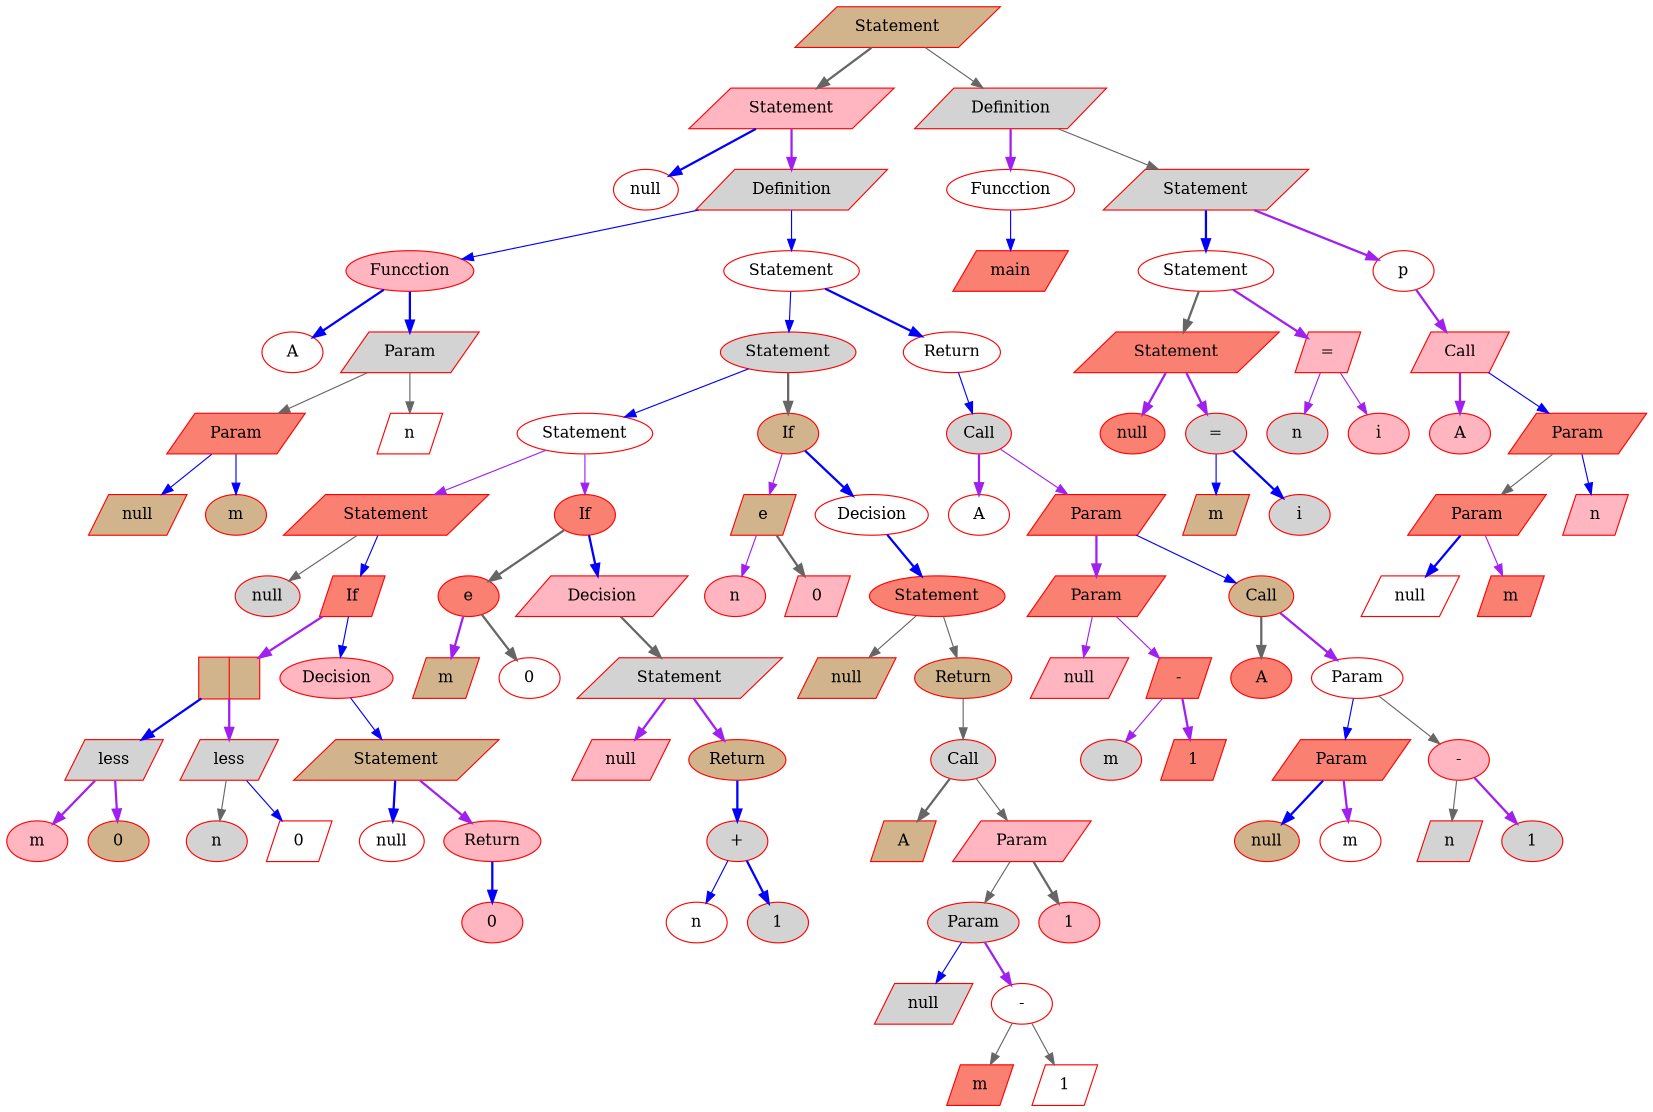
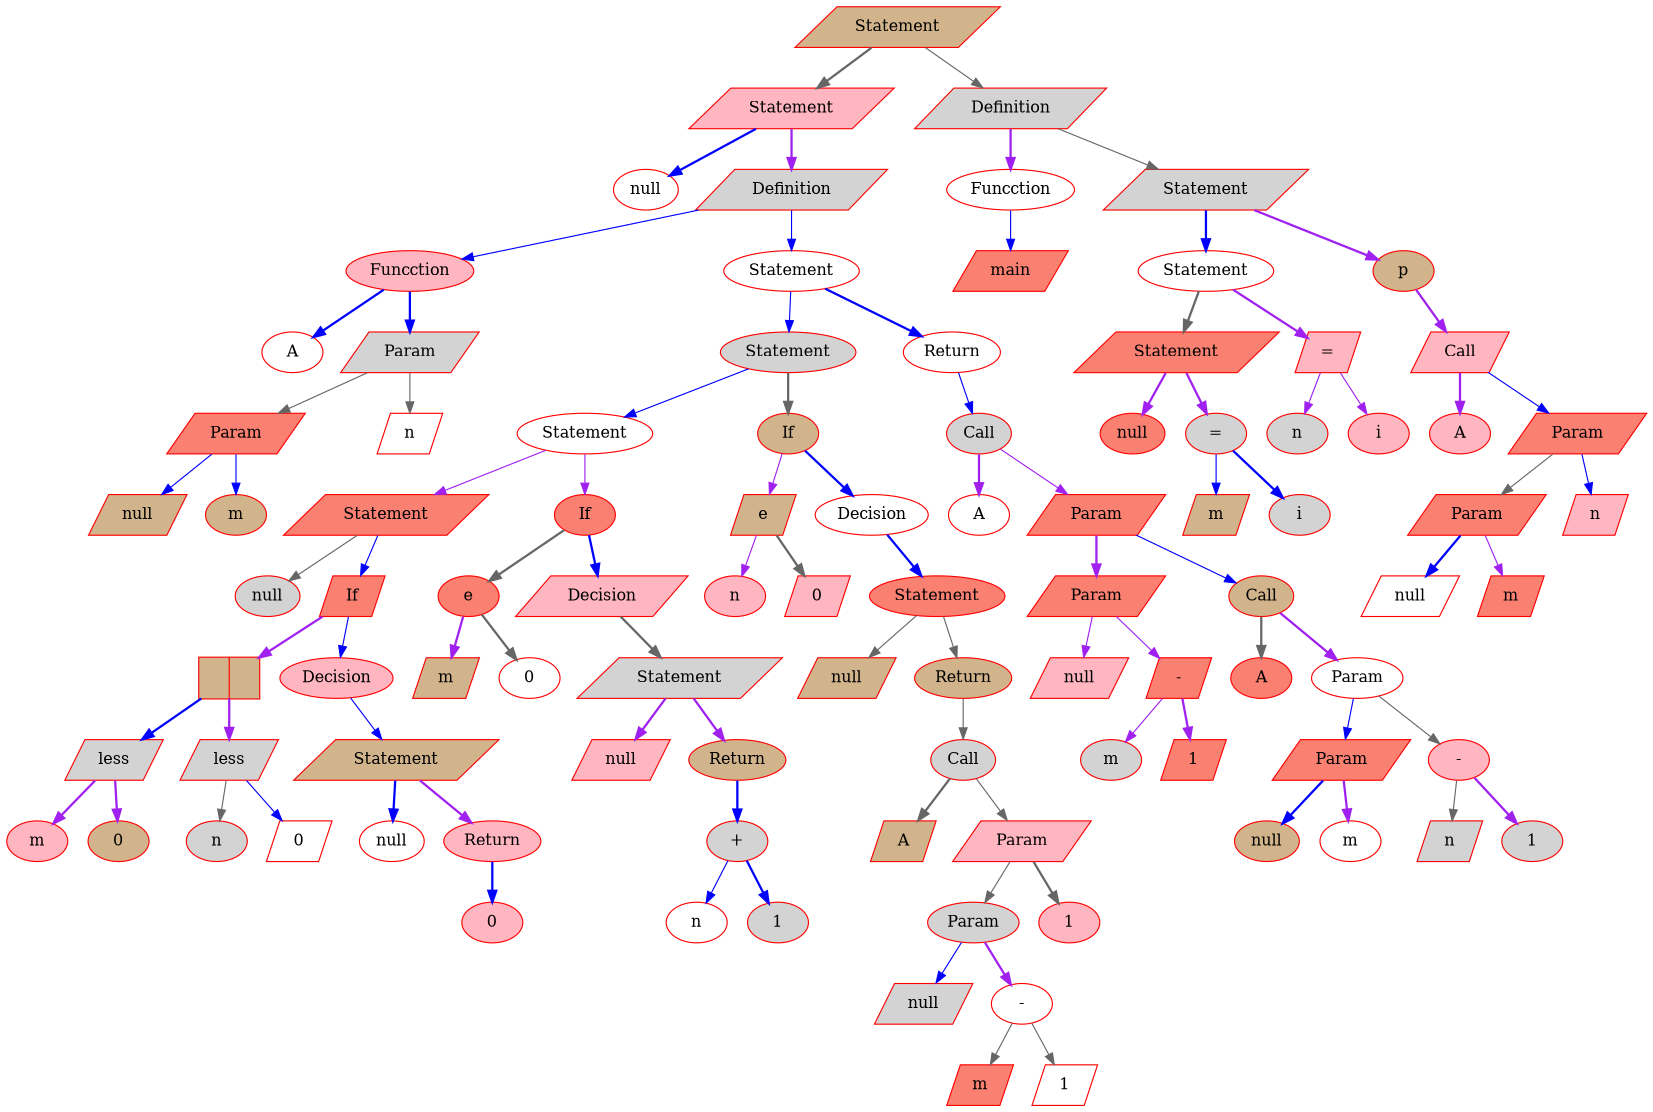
node "p": fillcolor white -> tan
